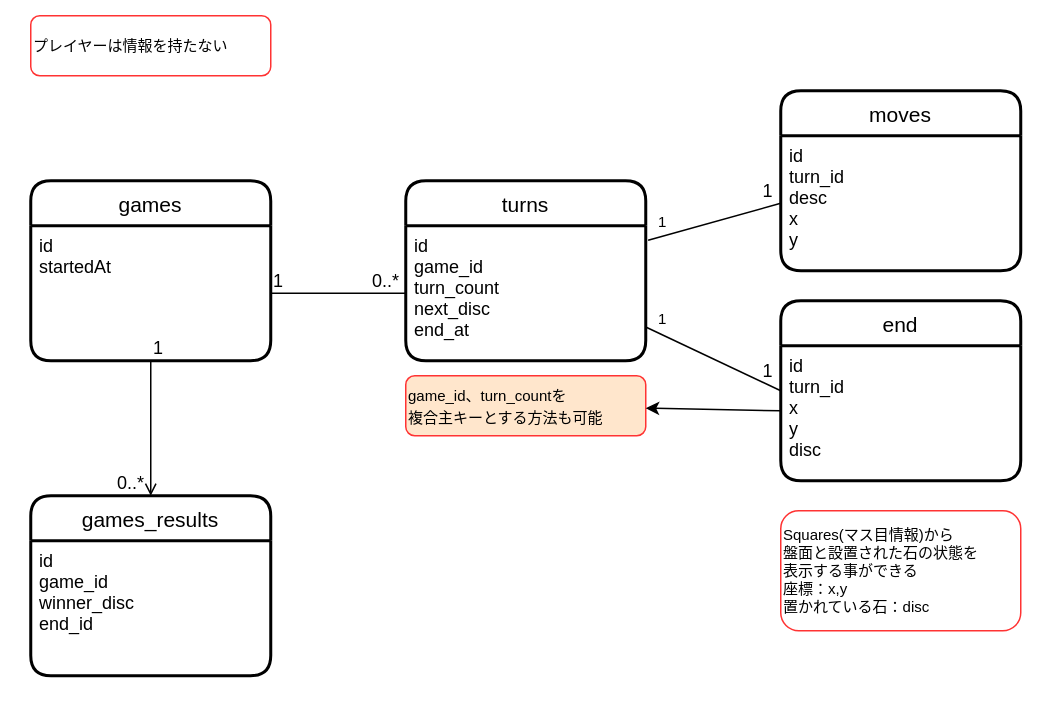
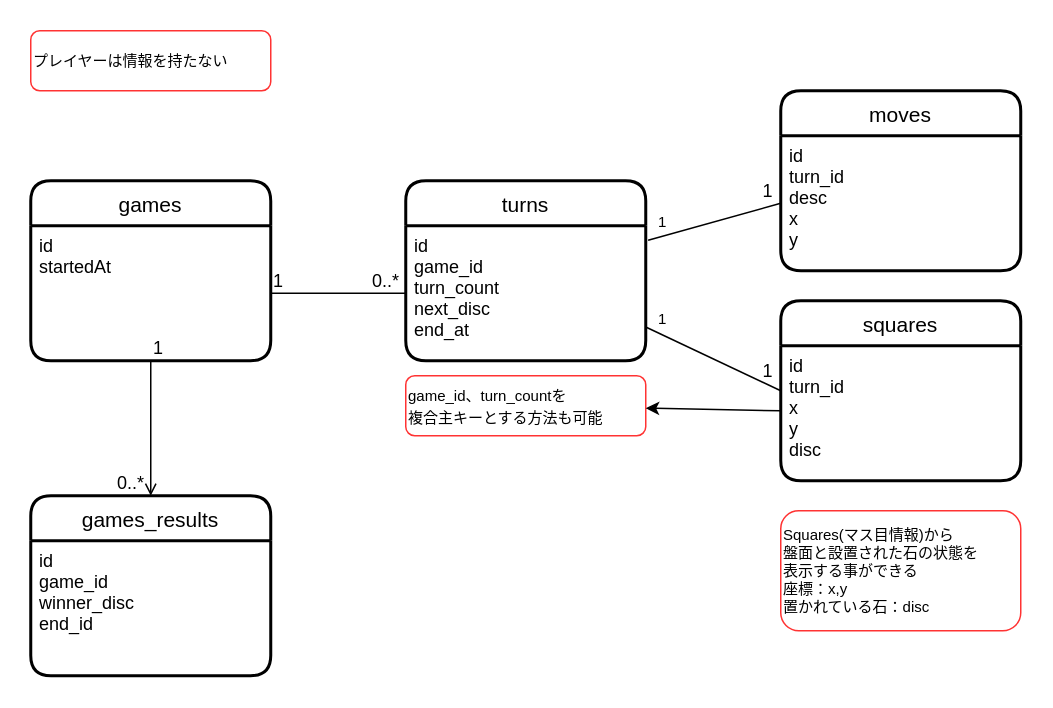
node "プレイヤーは情報を持たない": moved (151, 46) -> (151, 61)
node "end": label "end" -> "squares"
node "game_id、turn_countを 複合主キーとする方法も可能": fillcolor #ffe6cc -> #ffffff
